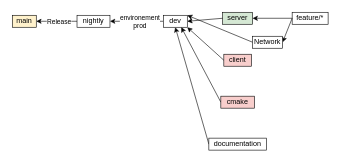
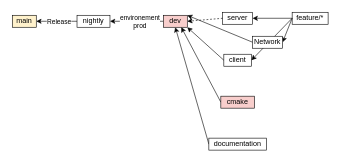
node "server": fillcolor #d5e8d4 -> #ffffff
edge "server" -> "dev": style solid -> dashed
node "dev": fillcolor #ffffff -> #f8cecc
edge "feature/*" -> "client": added
node "client": fillcolor #f8cecc -> #ffffff
